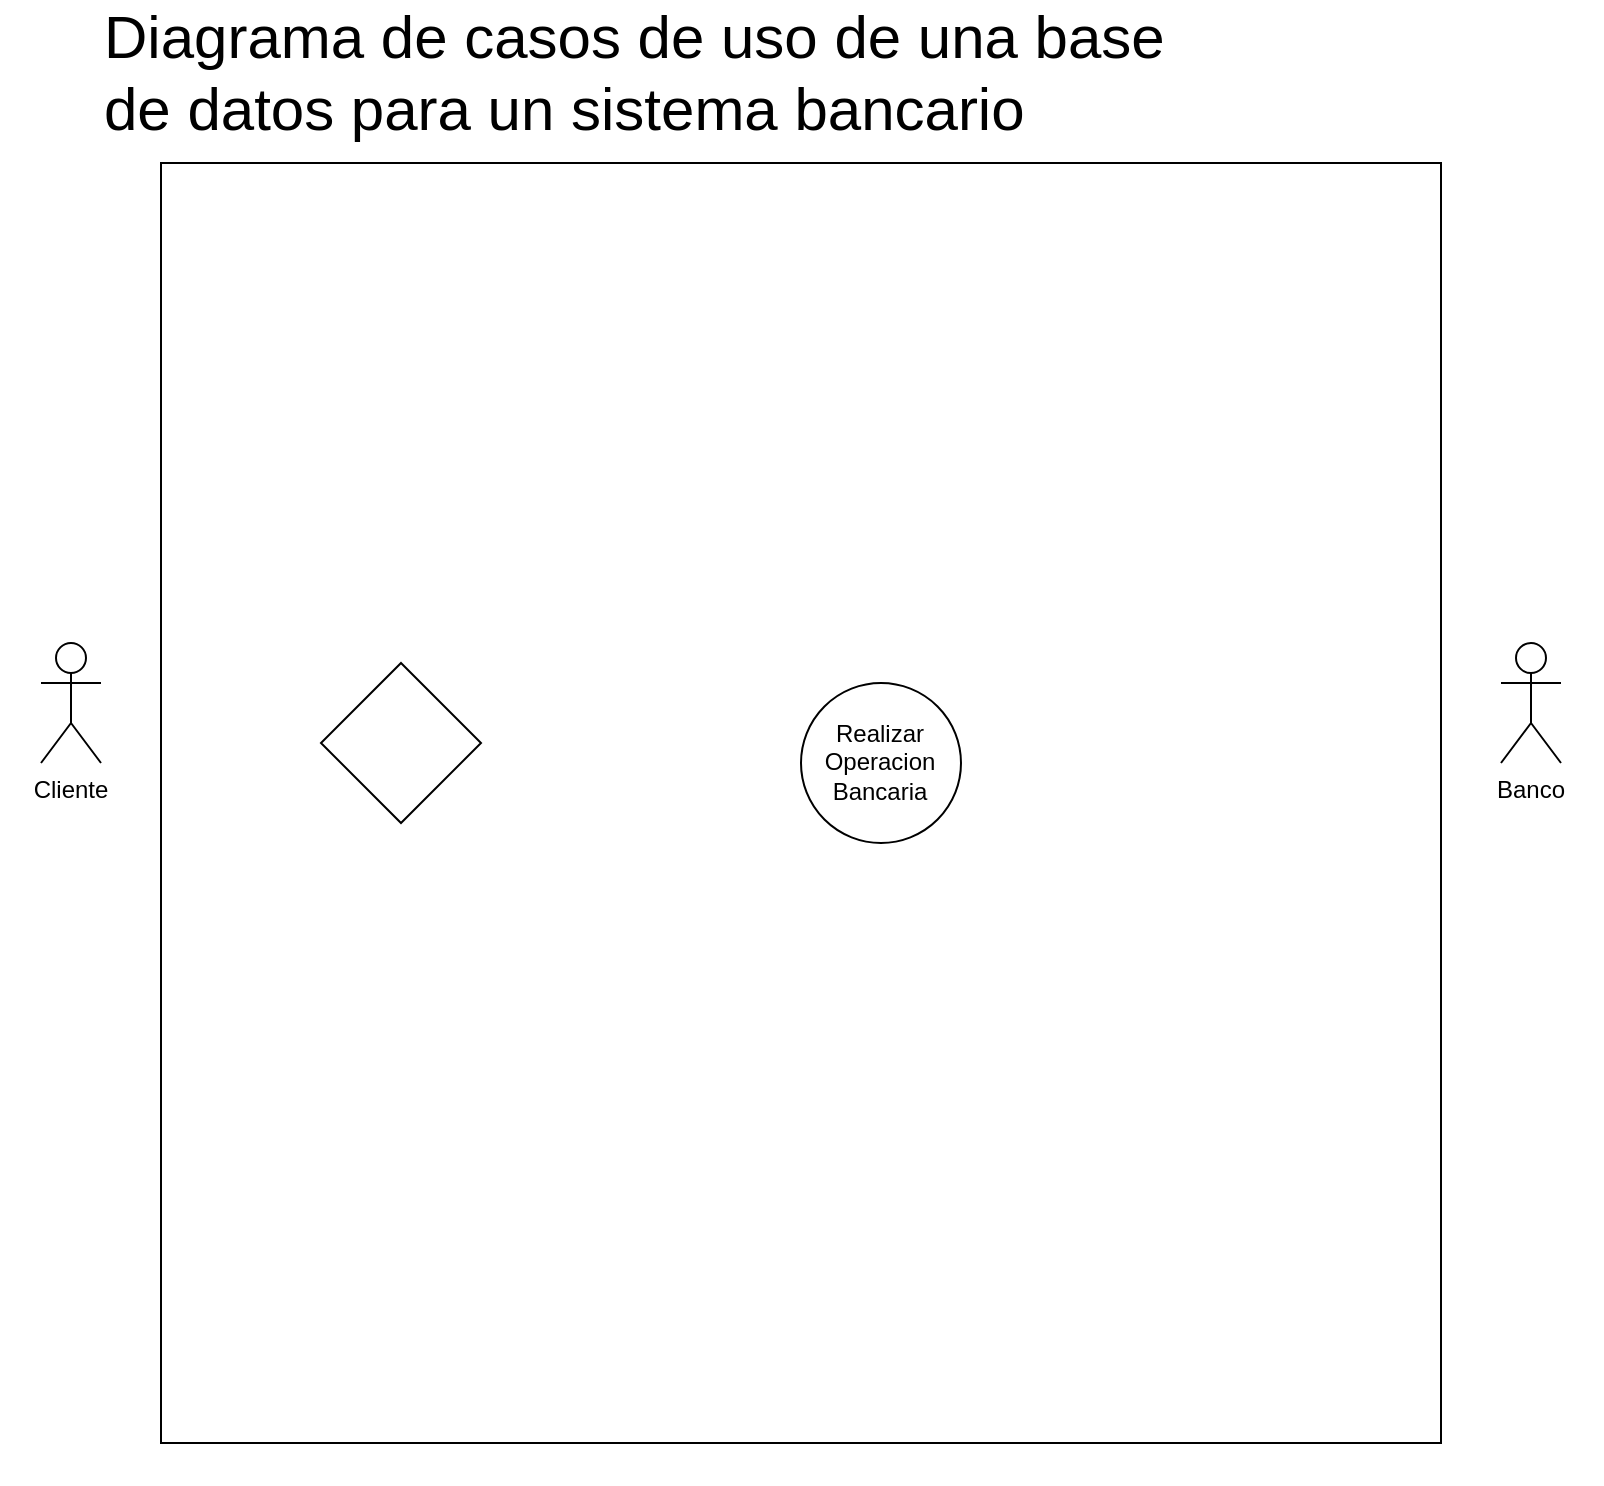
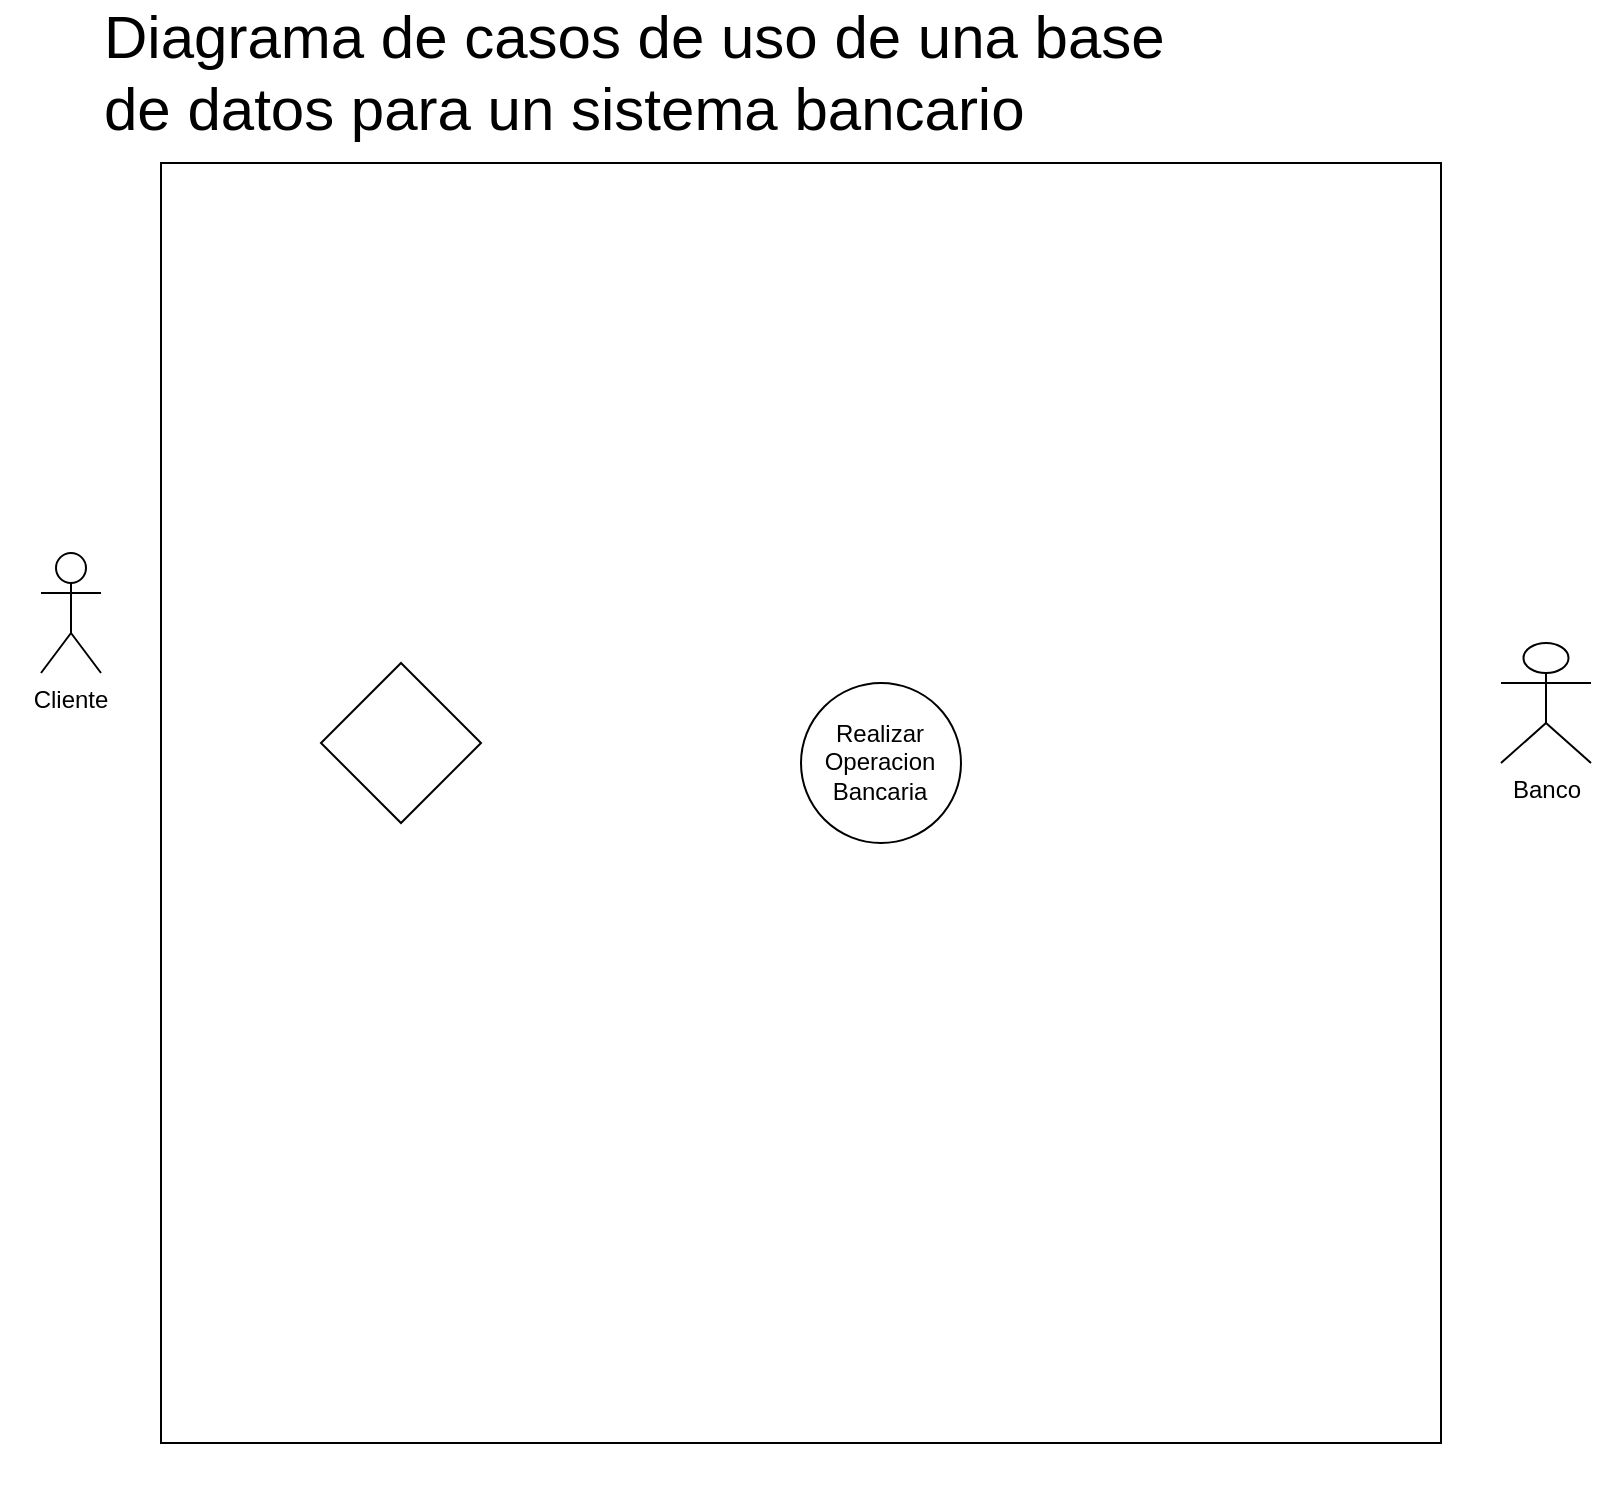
node "Cliente": moved (71, 703) -> (71, 613)
node "Banco": size 60x120 -> 90x120
